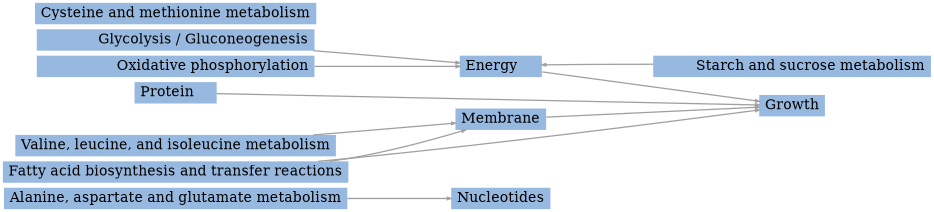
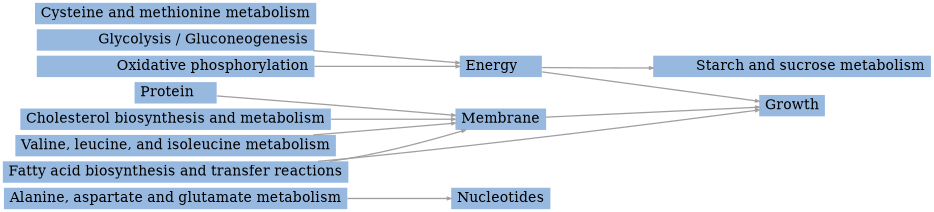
edge "Starch and sucrose metabolism" -> "Energy": reversed
edge "Protein" -> "Growth": now "Protein" -> "Membrane"
node "Cholesterol biosynthesis and metabolism": added
